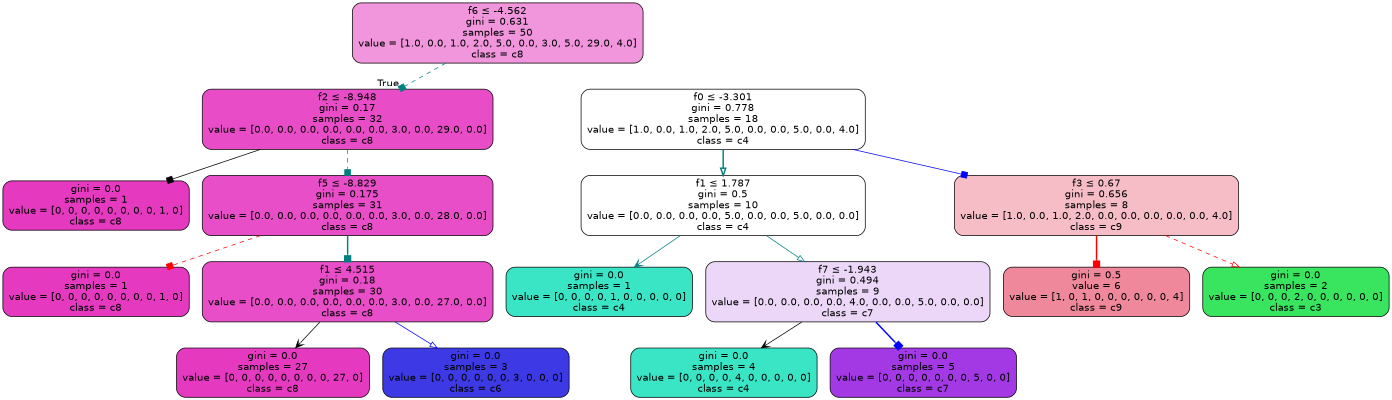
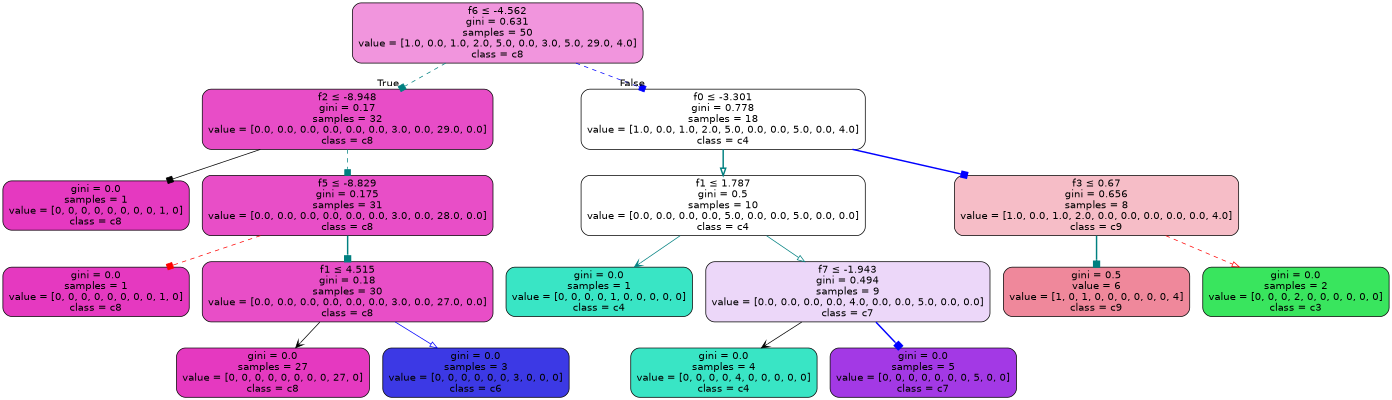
edge "f6 ≤ -4.562" -> "f0 ≤ -3.301": added
edge "f0 ≤ -3.301" -> "f3 ≤ 0.67": style solid -> bold
edge "f3 ≤ 0.67" -> "gini = 0.5": color red -> teal
